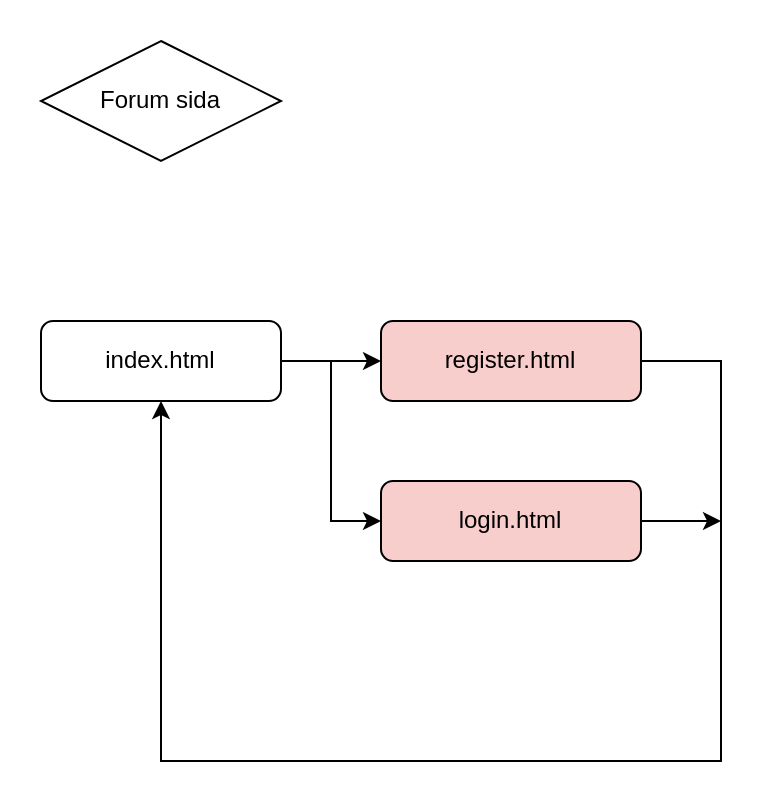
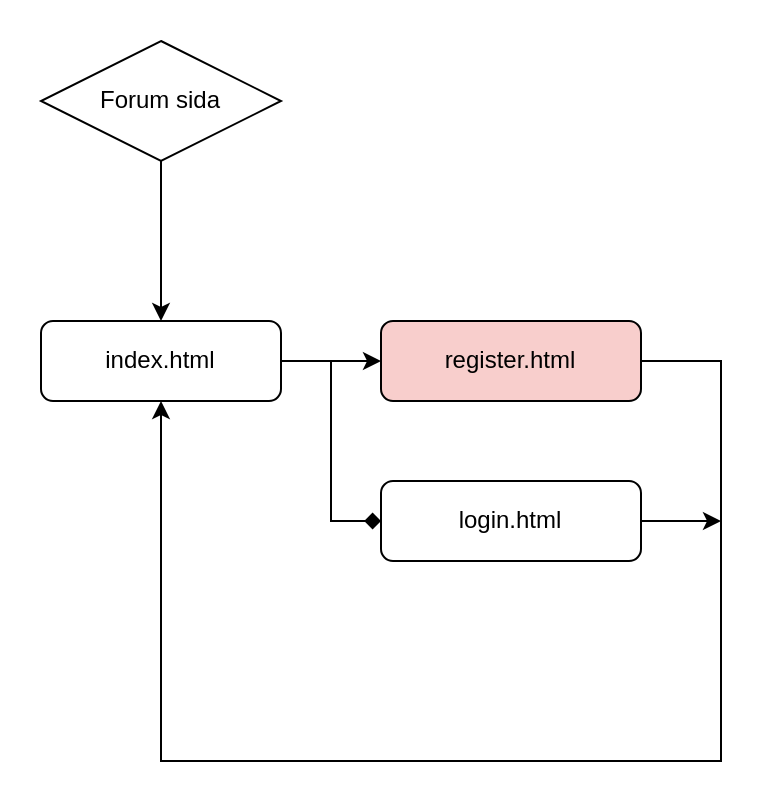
edge "Forum sida" -> "index.html": added
edge "index.html" -> "login.html": arrowhead classic -> diamond
node "login.html": fillcolor #f8cecc -> #ffffff
